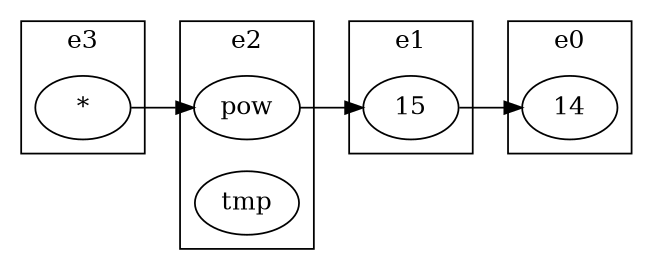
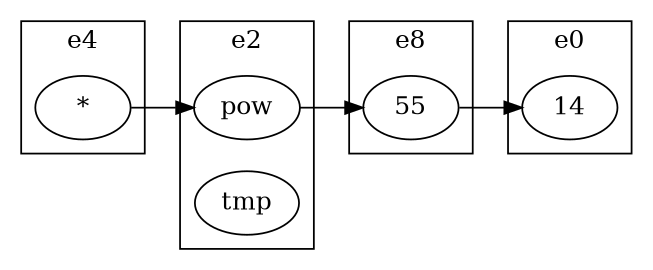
cluster "e3": label "e3" -> "e4"
cluster "e1": label "e1" -> "e8"
node "15": label "15" -> "55"
